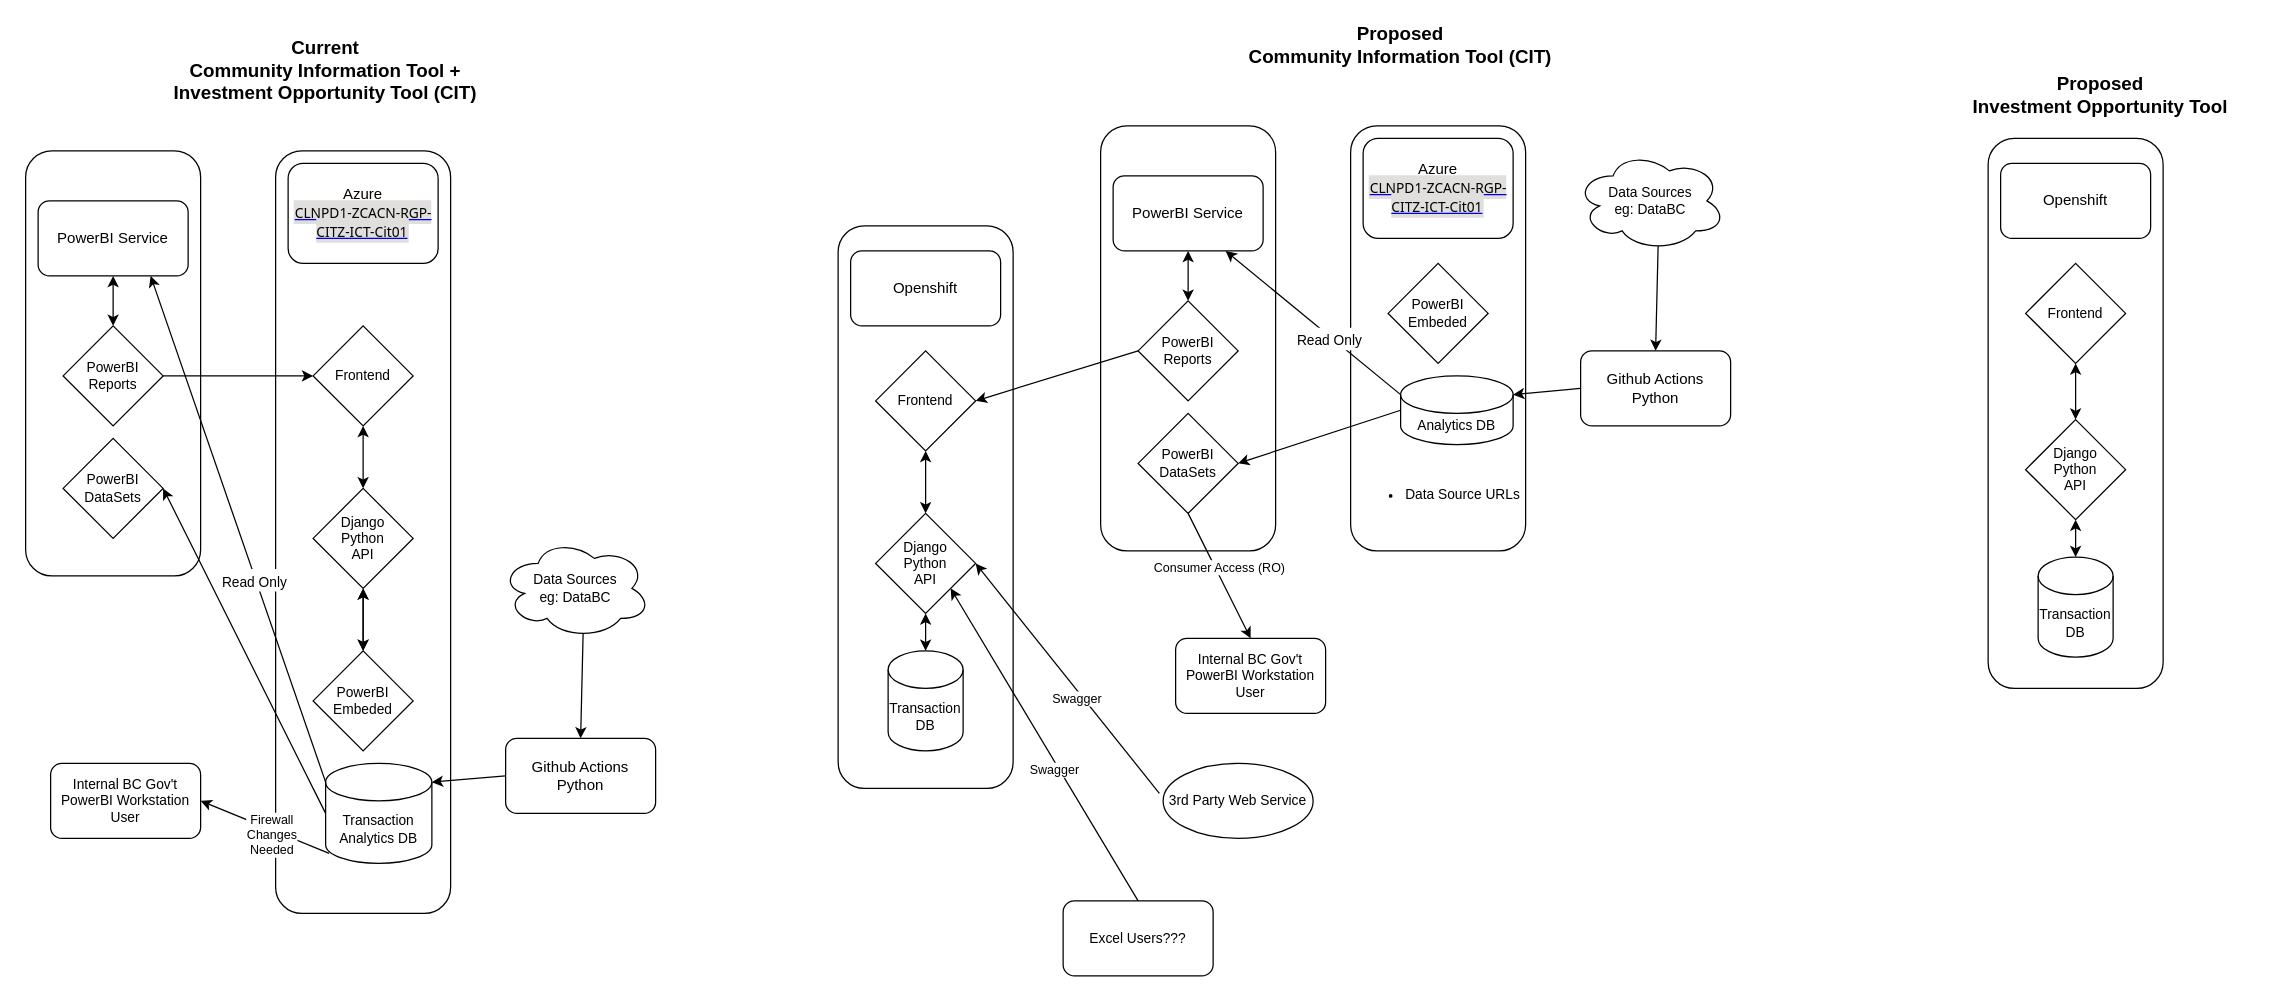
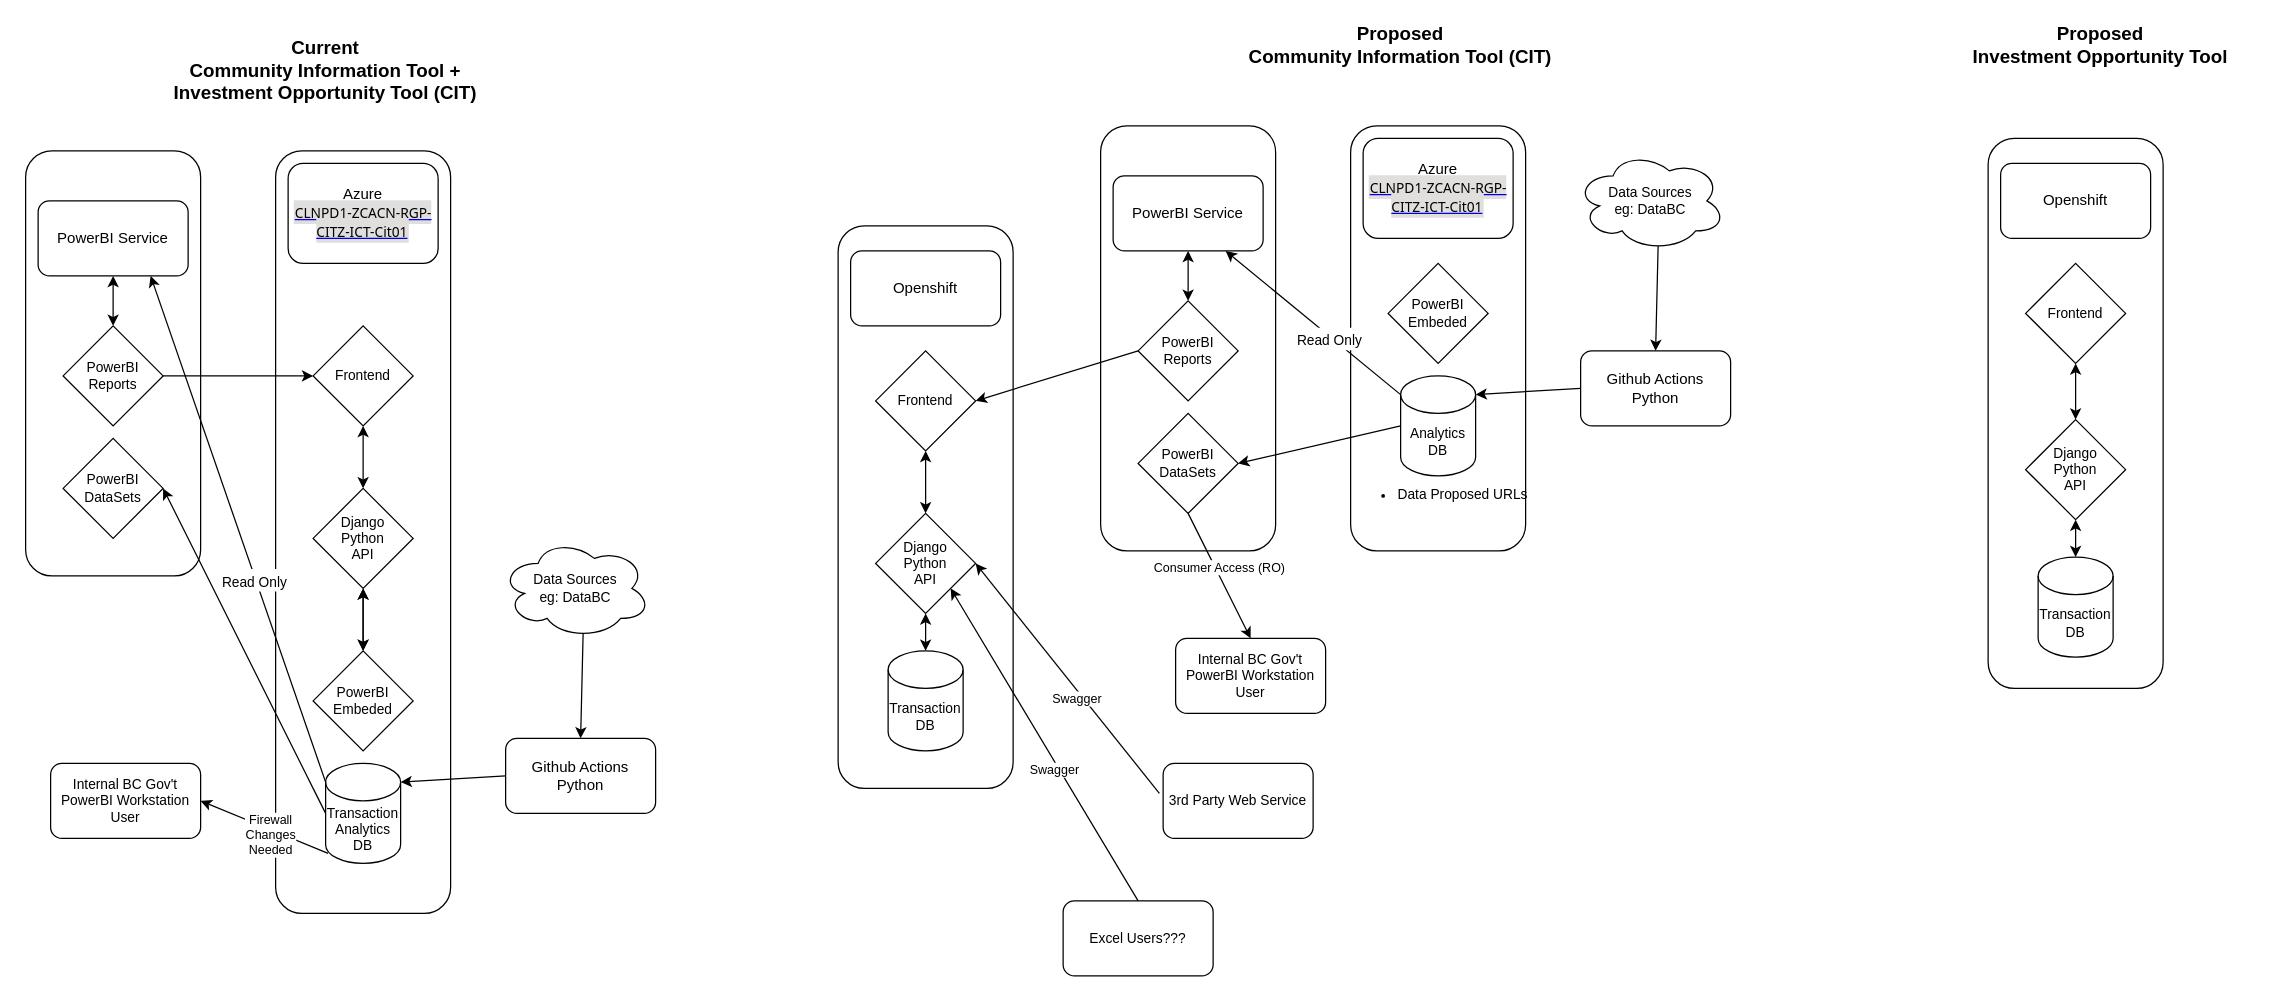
node "Proposed Investment Opportunity Tool": moved (2101, 94) -> (2101, 44)
node "Analytics DB": size 113x69 -> 75x100
node "Data Source URLs": label "Data Source URLs" -> "Data Proposed URLs"
node "3rd Party Web Service": shape ellipse -> rounded rectangle
node "Transaction Analytics DB": size 106x100 -> 75x100
